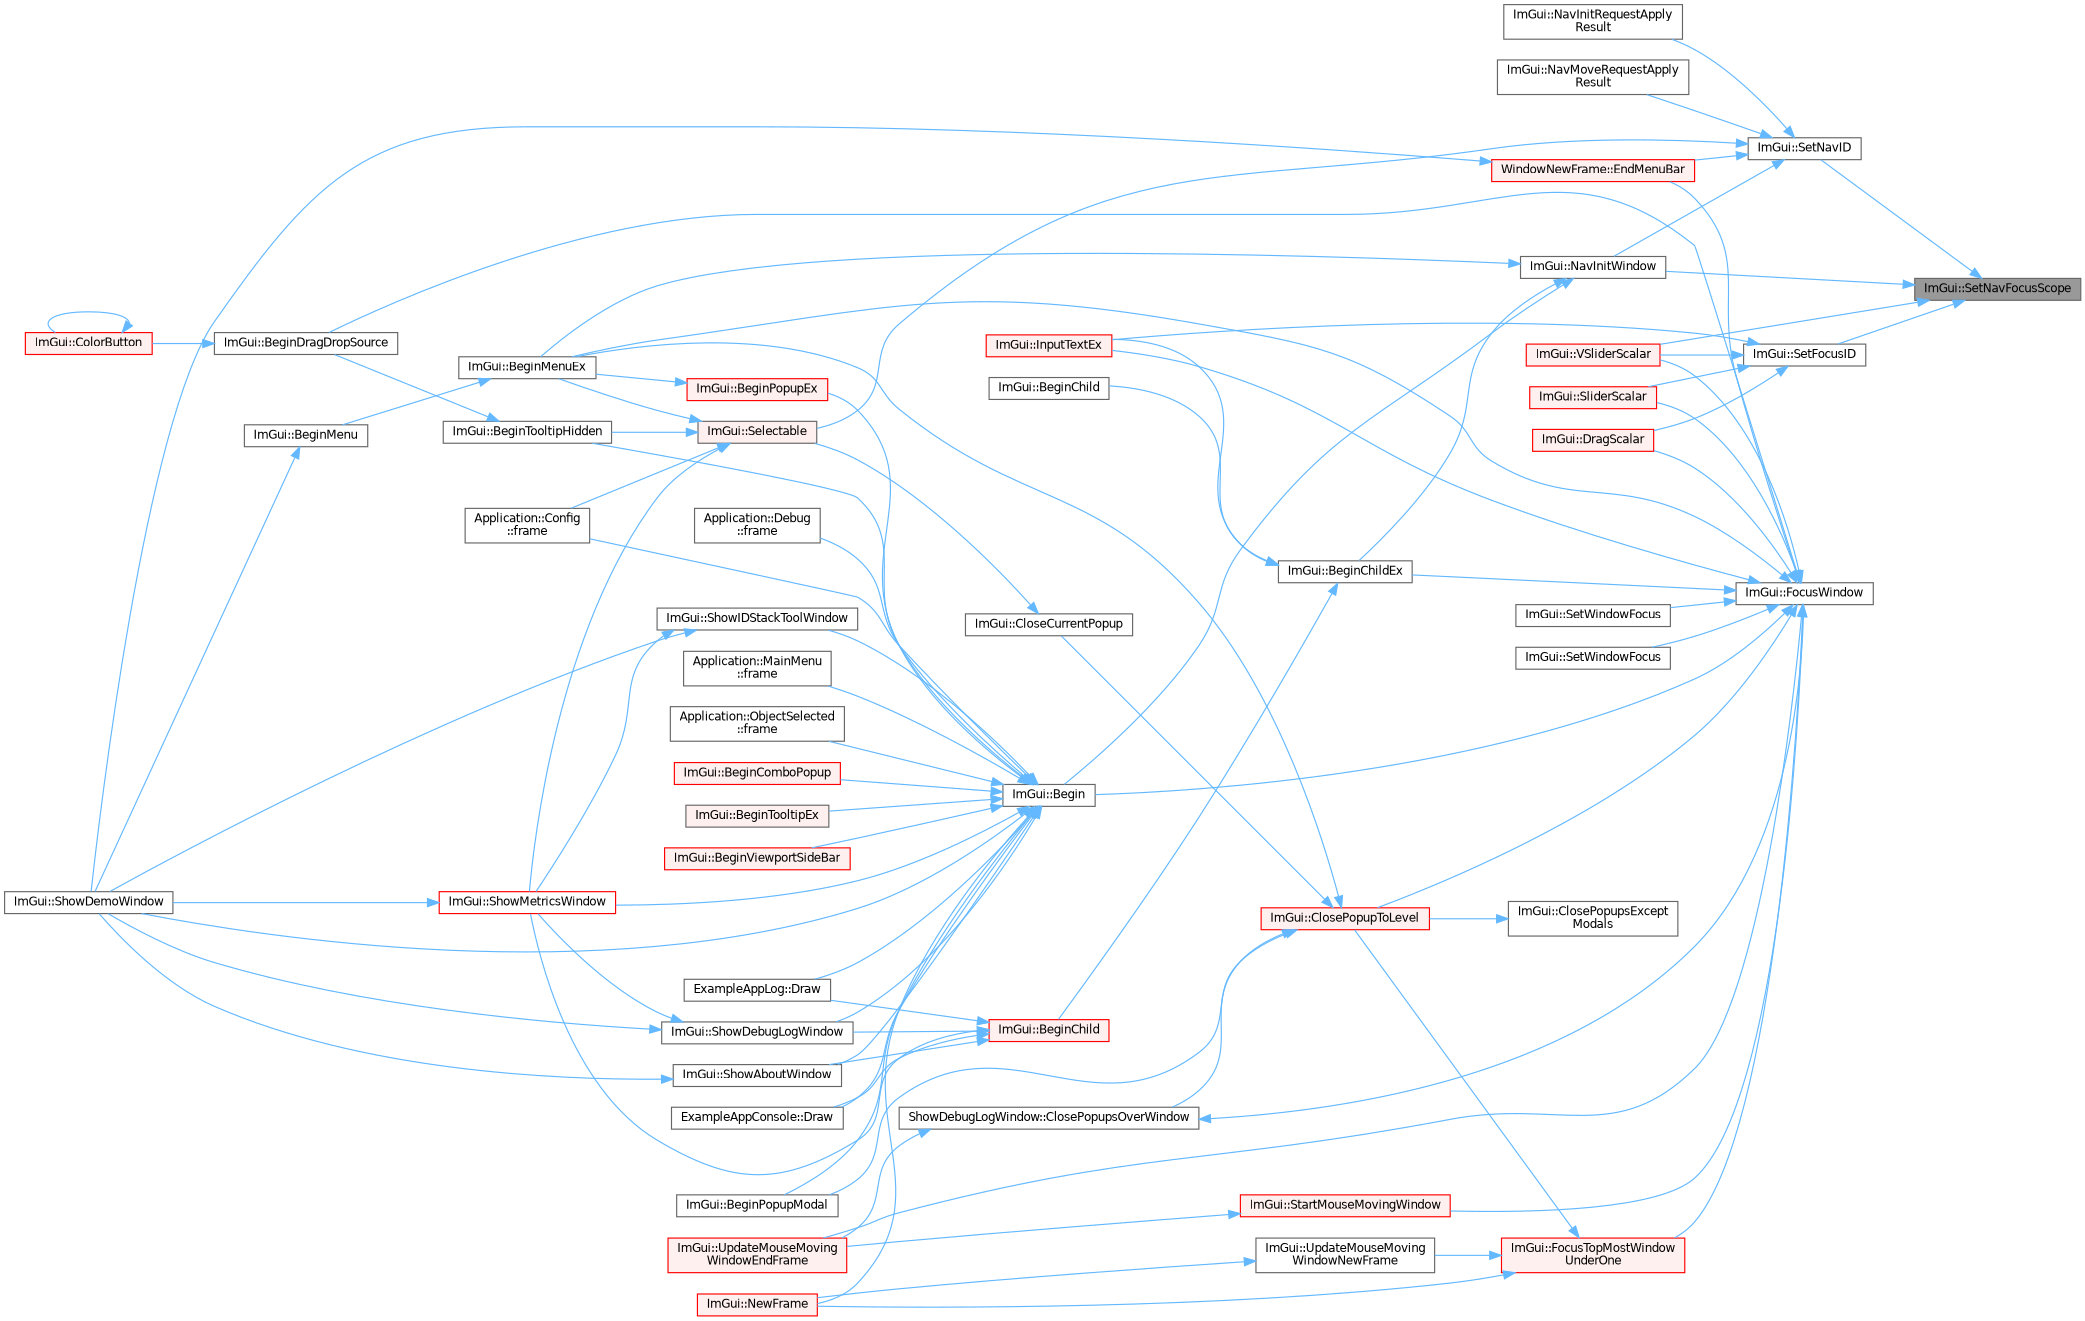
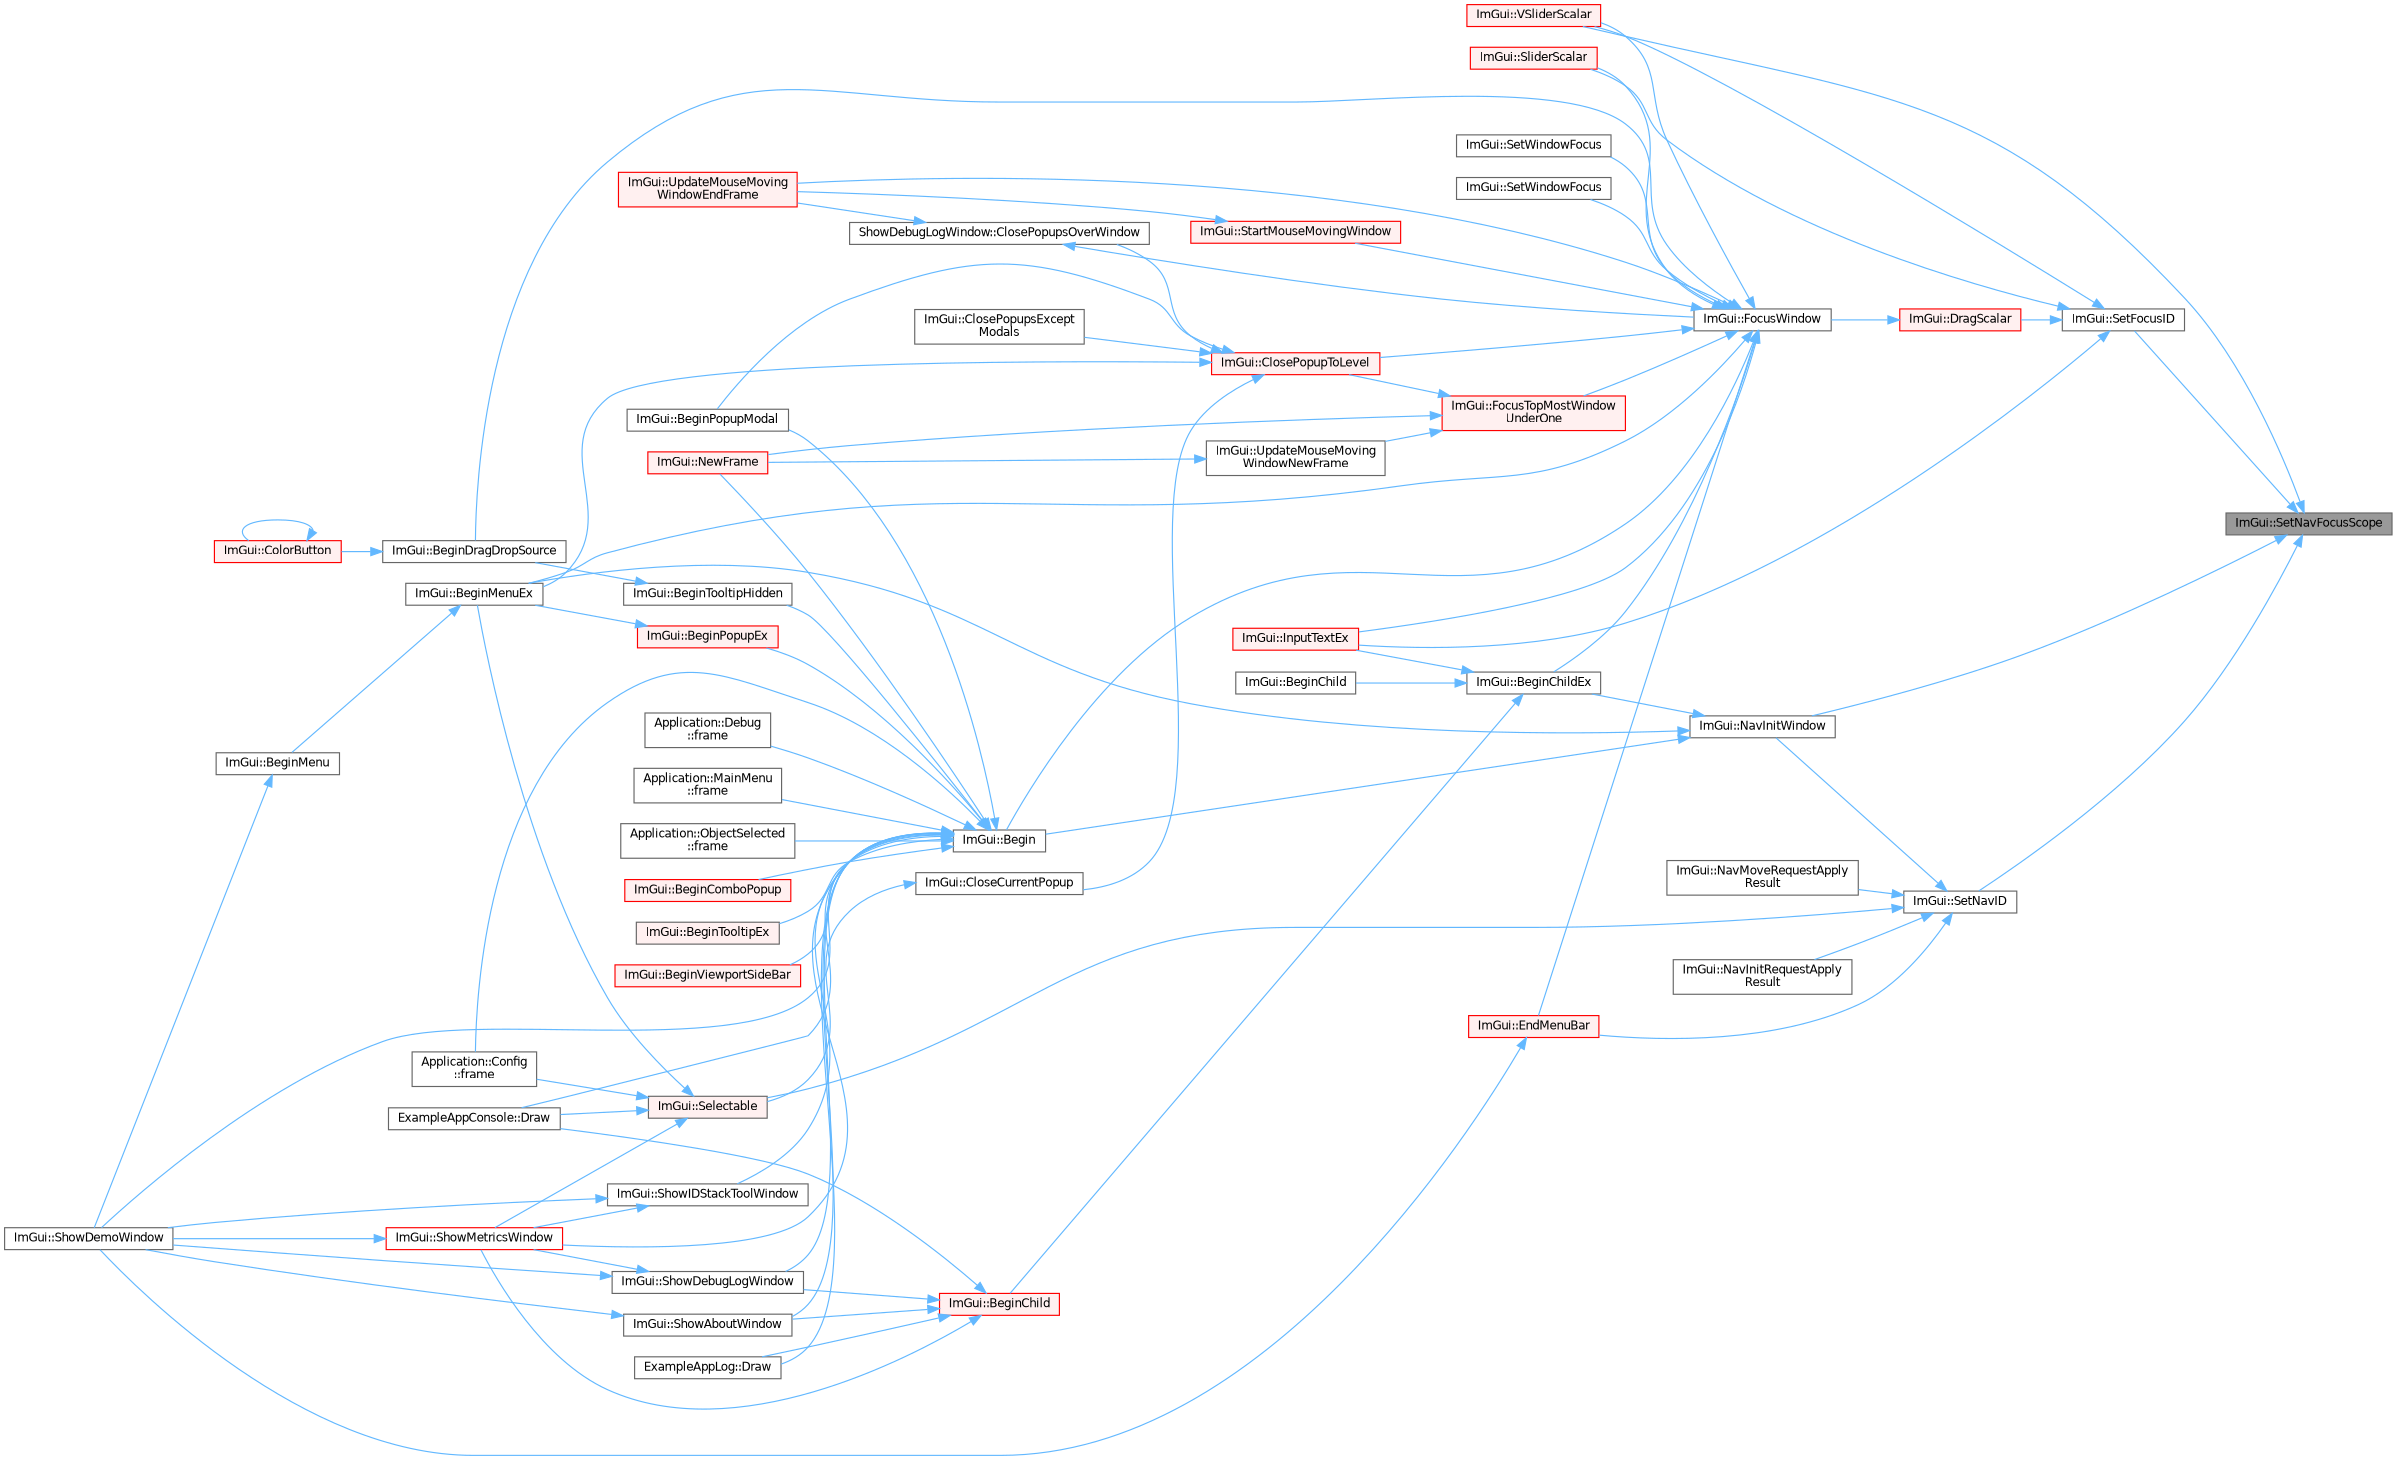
node "WindowNewFrame::EndMenuBar": label "WindowNewFrame::EndMenuBar" -> "ImGui::EndMenuBar"
edge "ImGui::BeginTooltipHidden" -> "ImGui::Selectable": now "ExampleAppConsole::Draw" -> "ImGui::Selectable"
edge "ImGui::DragScalar" -> "ImGui::FocusWindow": reversed
edge "ImGui::ClosePopupToLevel" -> "ImGui::ClosePopupsExcept Modals": reversed
